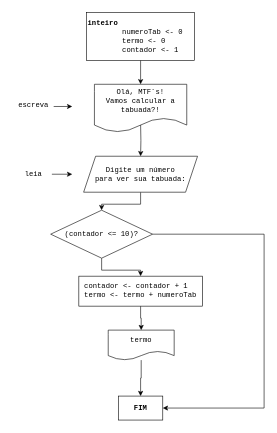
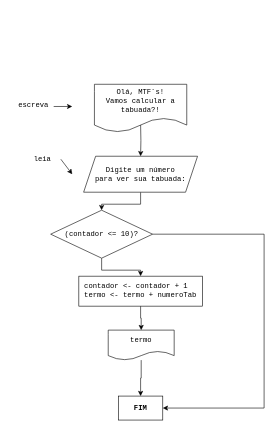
node "inteiro numeroTab <- 0 termo <- 0 contador <- 1": removed
edge "inteiro numeroTab <- 0 termo <- 0 contador <- 1" -> "Olá, MTF´s! Vamos calcular a tabuada?!": removed
node "leia": moved (33, 174) -> (42, 159)
